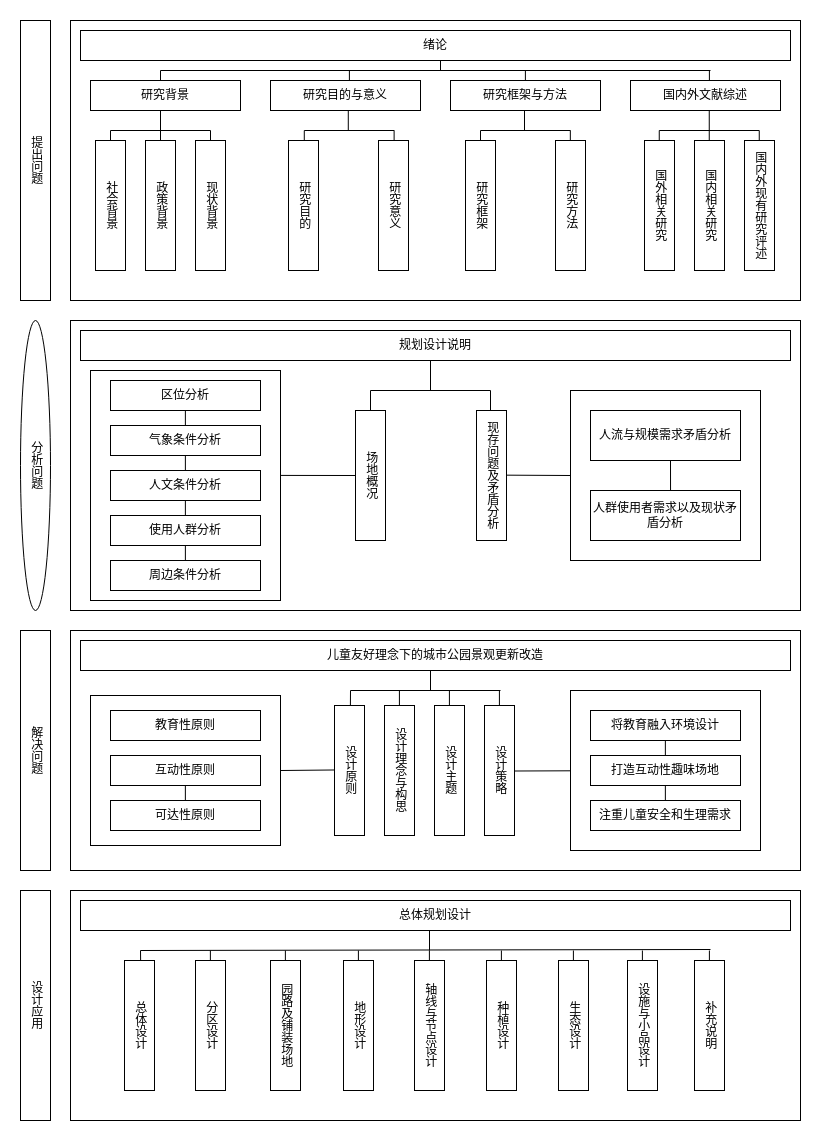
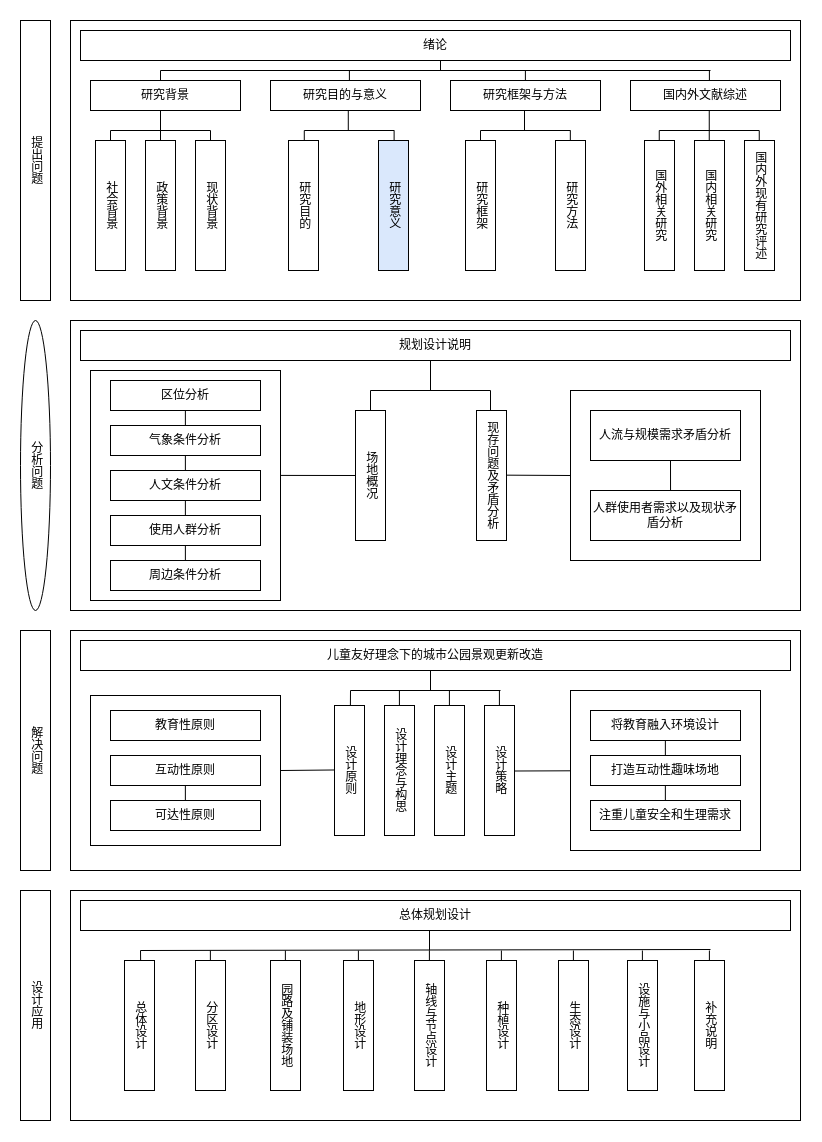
node "研究意义": fillcolor #ffffff -> #dae8fc
